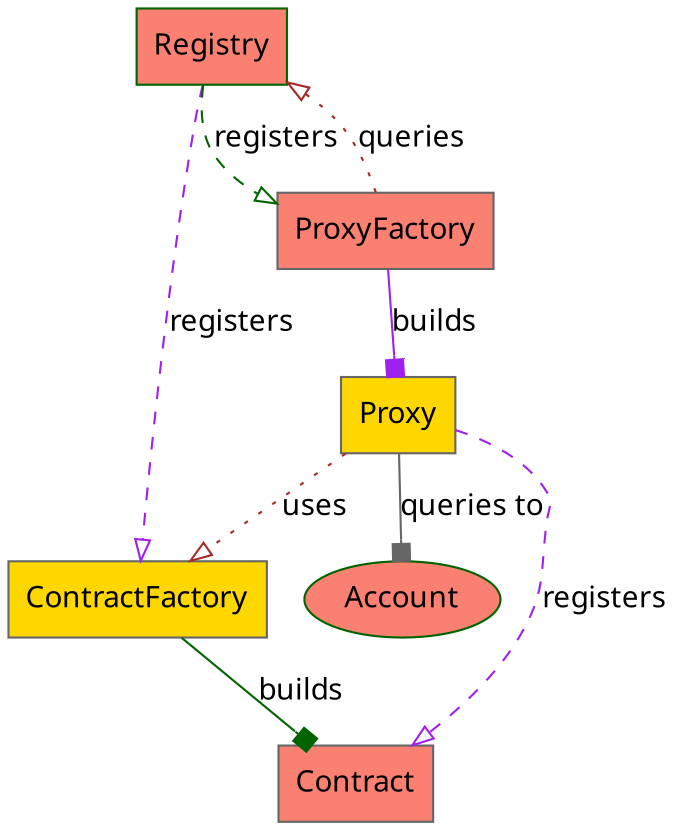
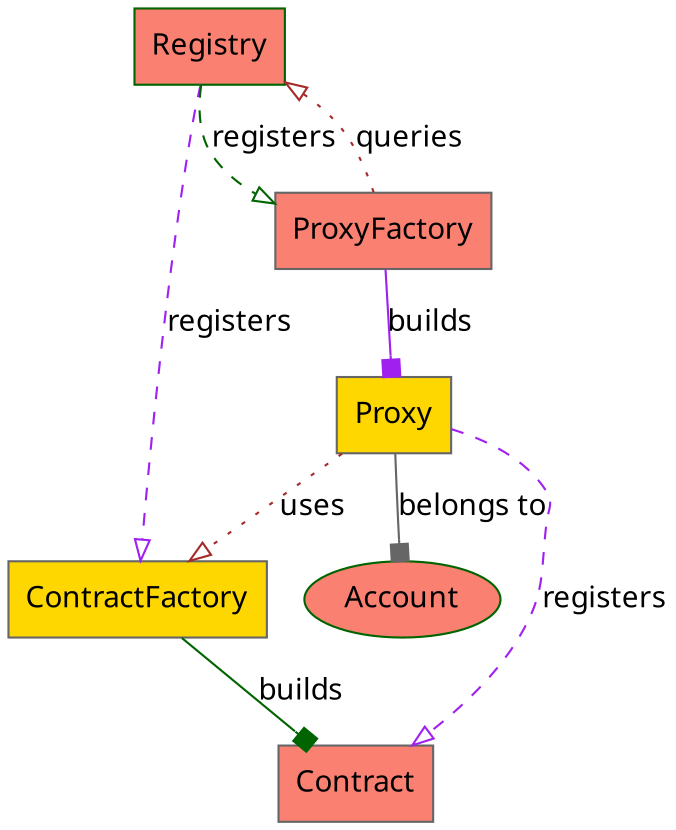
edge "Proxy" -> "Account": label "queries to" -> "belongs to"
